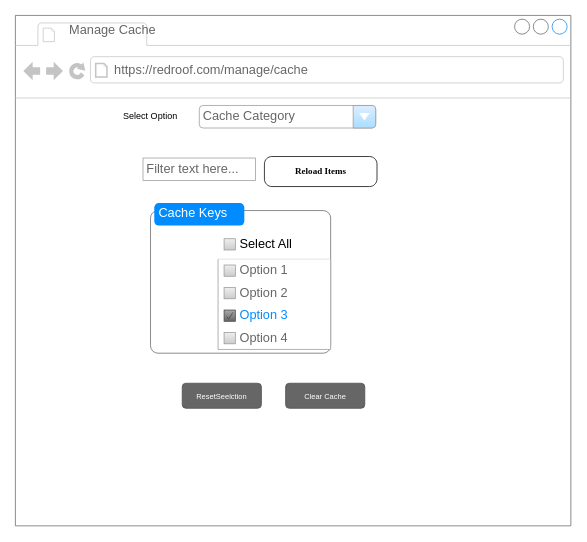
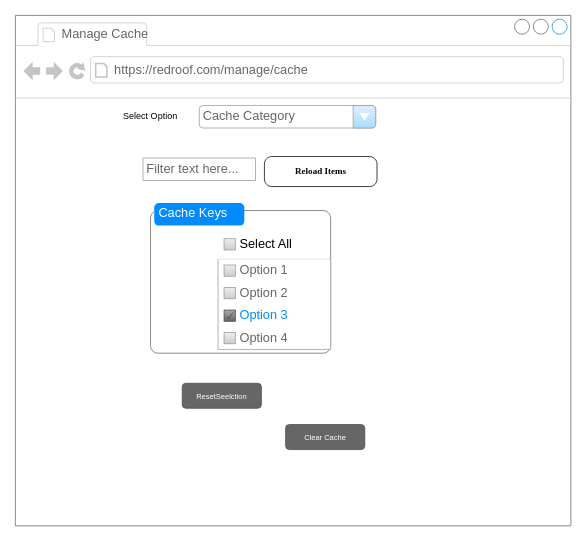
node "Manage Cache": moved (113, 30) -> (105, 34)
node "Clear Cache": moved (325, 395) -> (325, 437)
